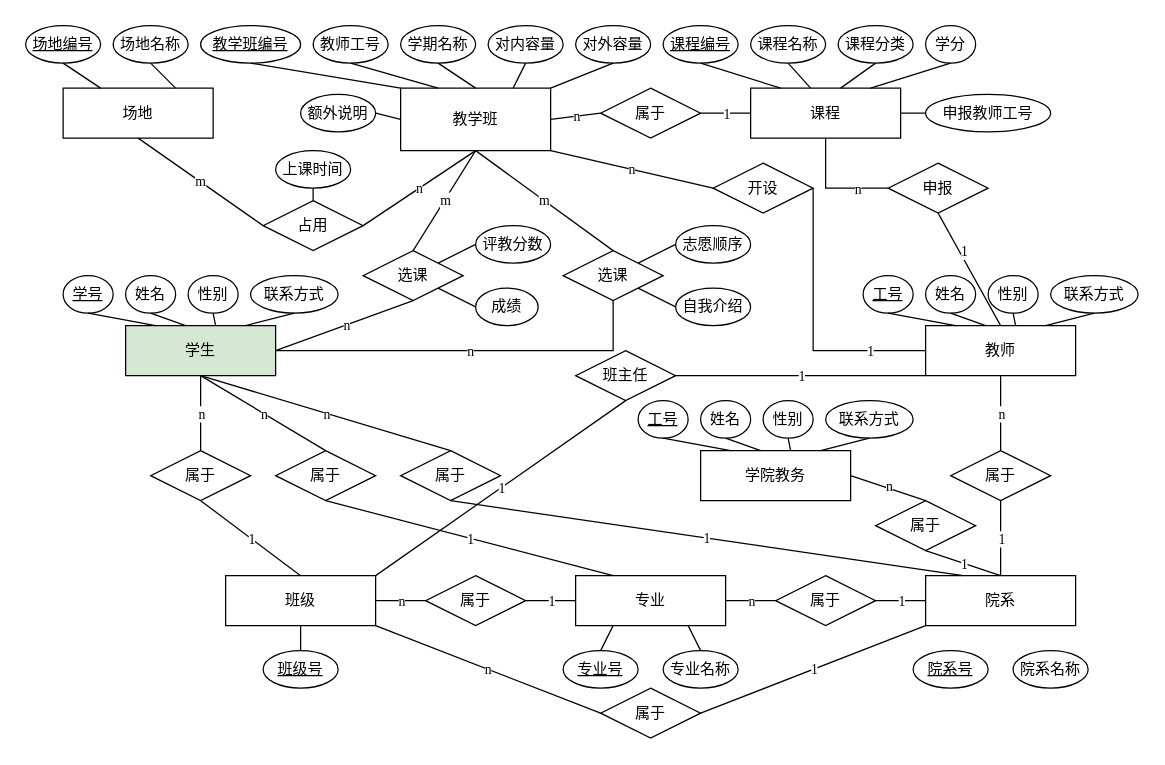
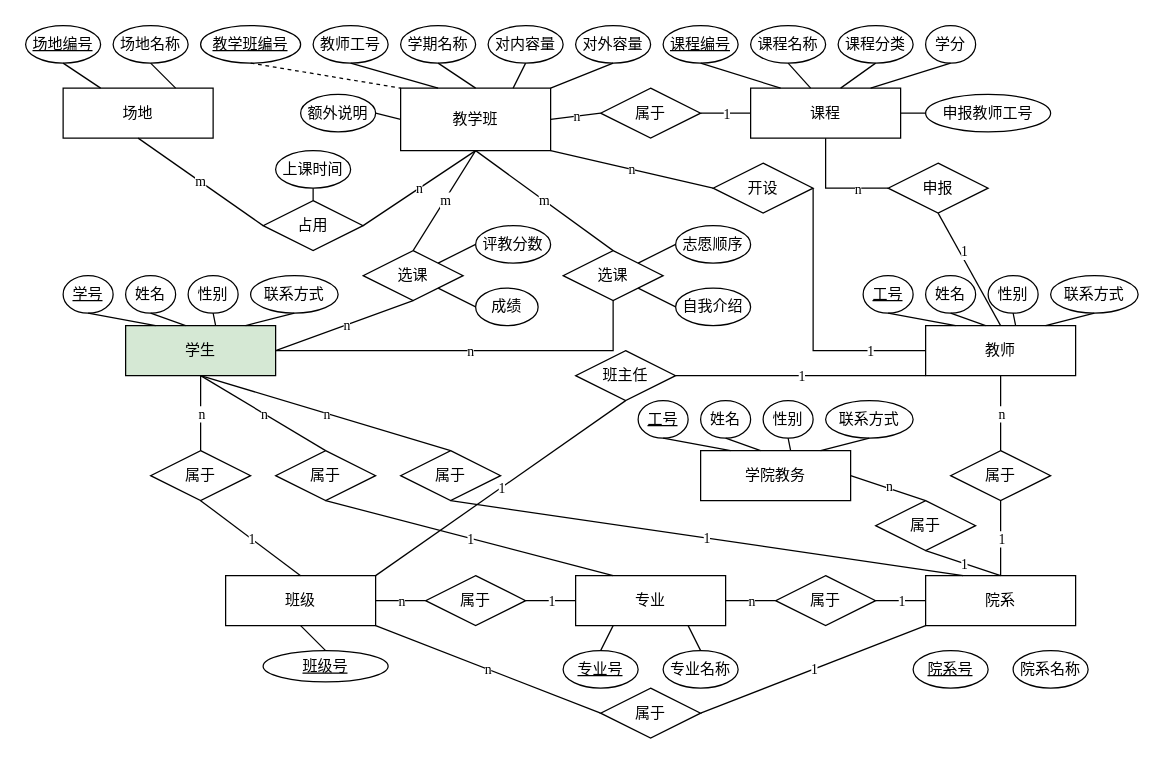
edge "教学班编号" -- "教学班": style solid -> dashed
node "班级号": size 75x38 -> 125x31
